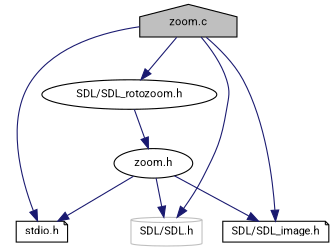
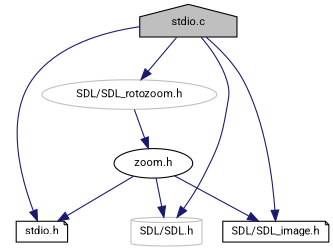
node "zoom.c": label "zoom.c" -> "stdio.c"
node "SDL/SDL_rotozoom.h": color black -> grey75
